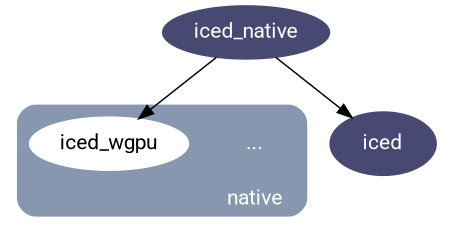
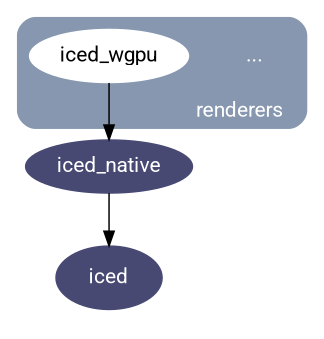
edge "iced_native" -> "iced_wgpu": reversed
cluster "native  ": label "native  " -> "renderers  "
